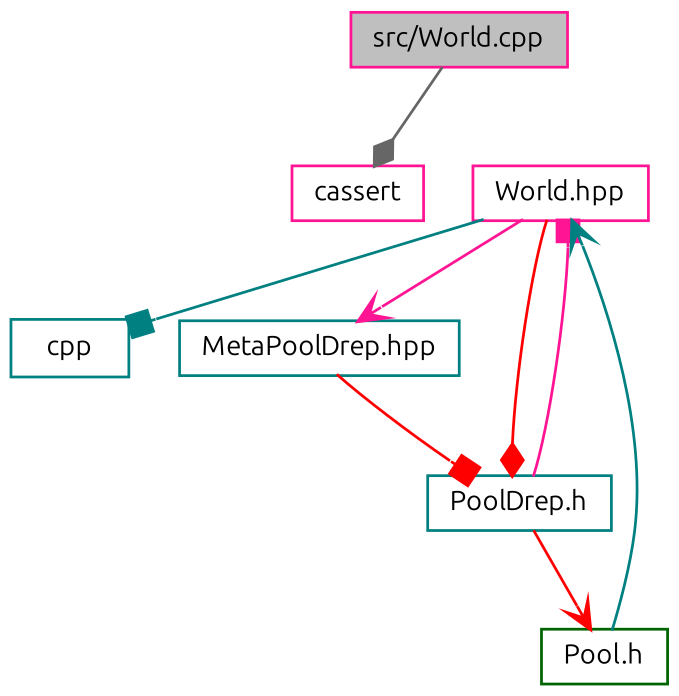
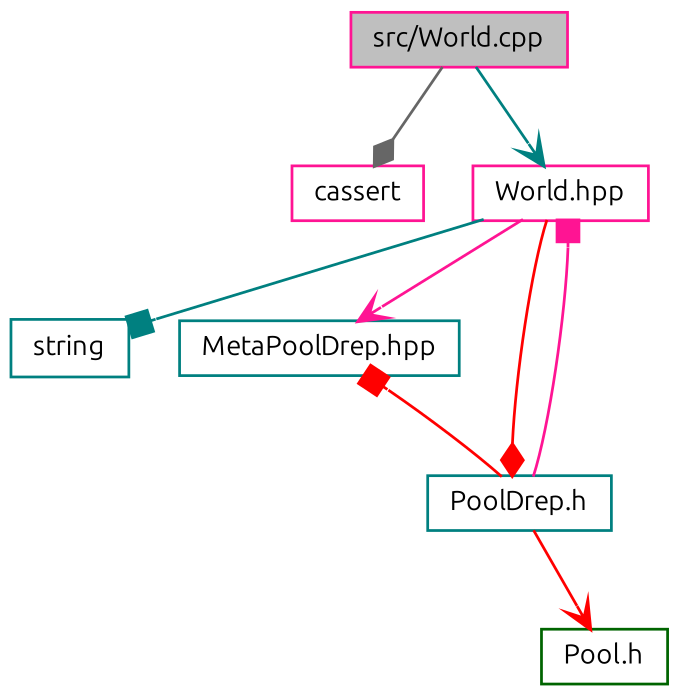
node "cpp": label "cpp" -> "string"
edge "MetaPoolDrep.hpp" -> "PoolDrep.h": reversed
edge "Pool.h" -> "World.hpp": now "src/World.cpp" -> "World.hpp"
